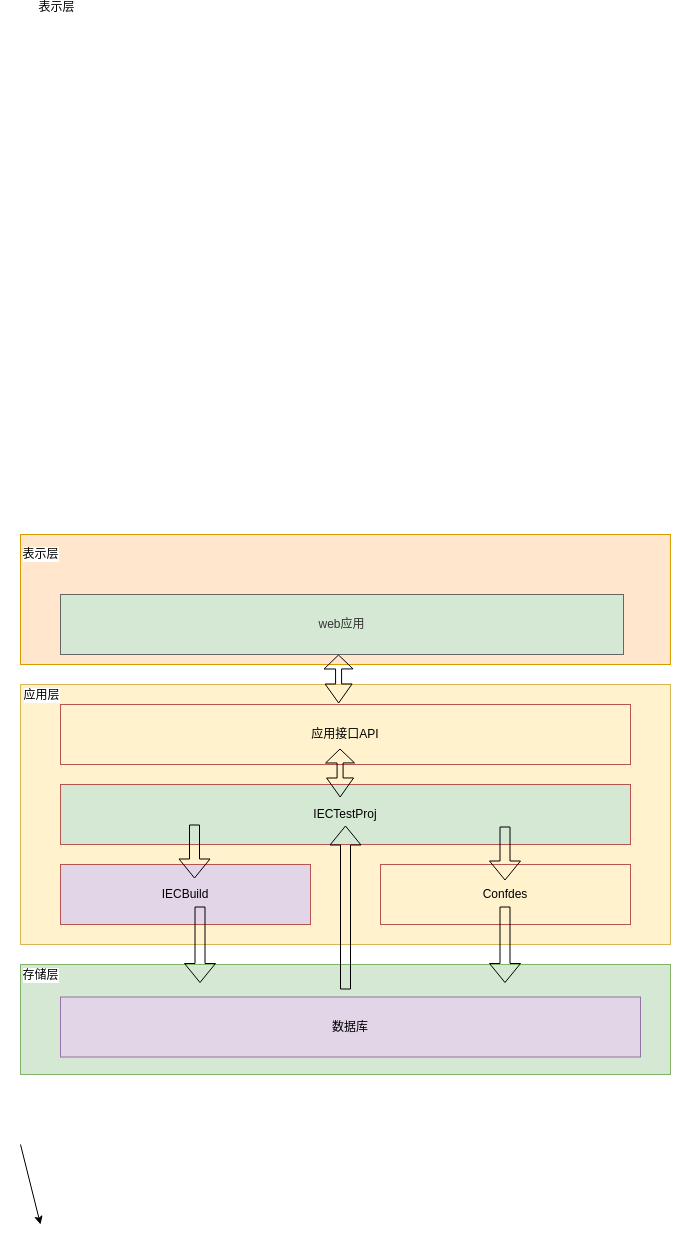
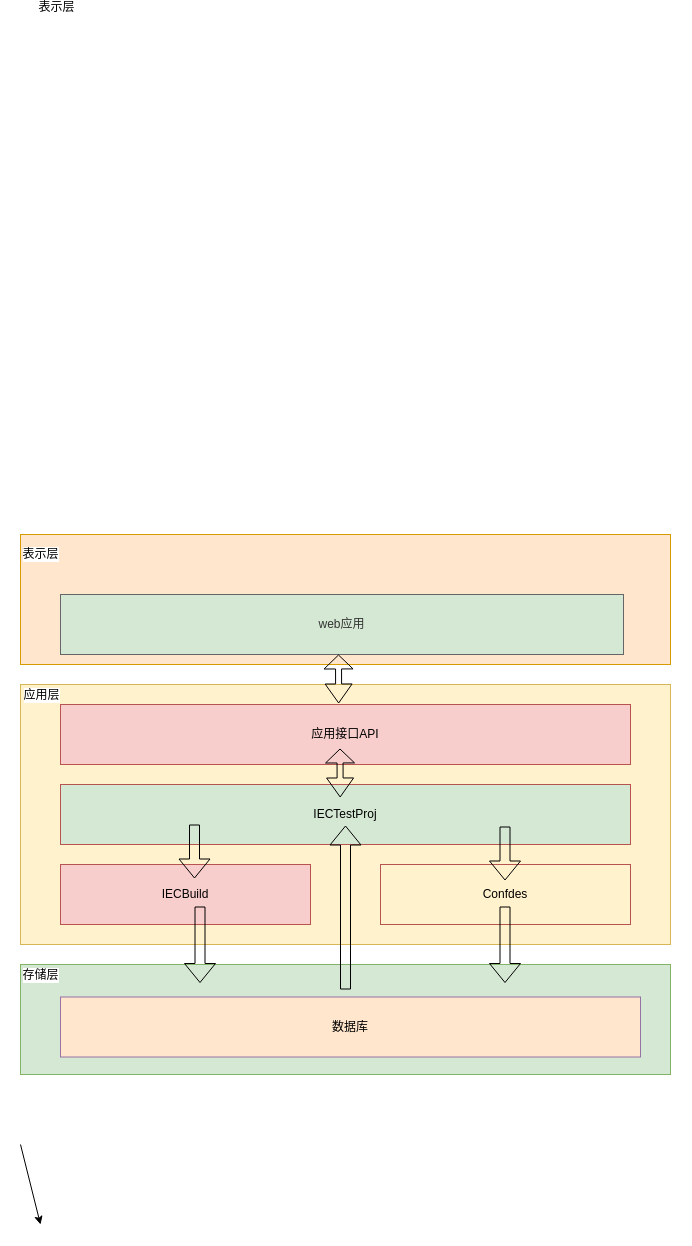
node "应用接口API": fillcolor #fff2cc -> #f8cecc
node "IECBuild": fillcolor #e1d5e7 -> #f8cecc
node "数据库": fillcolor #e1d5e7 -> #ffe6cc
